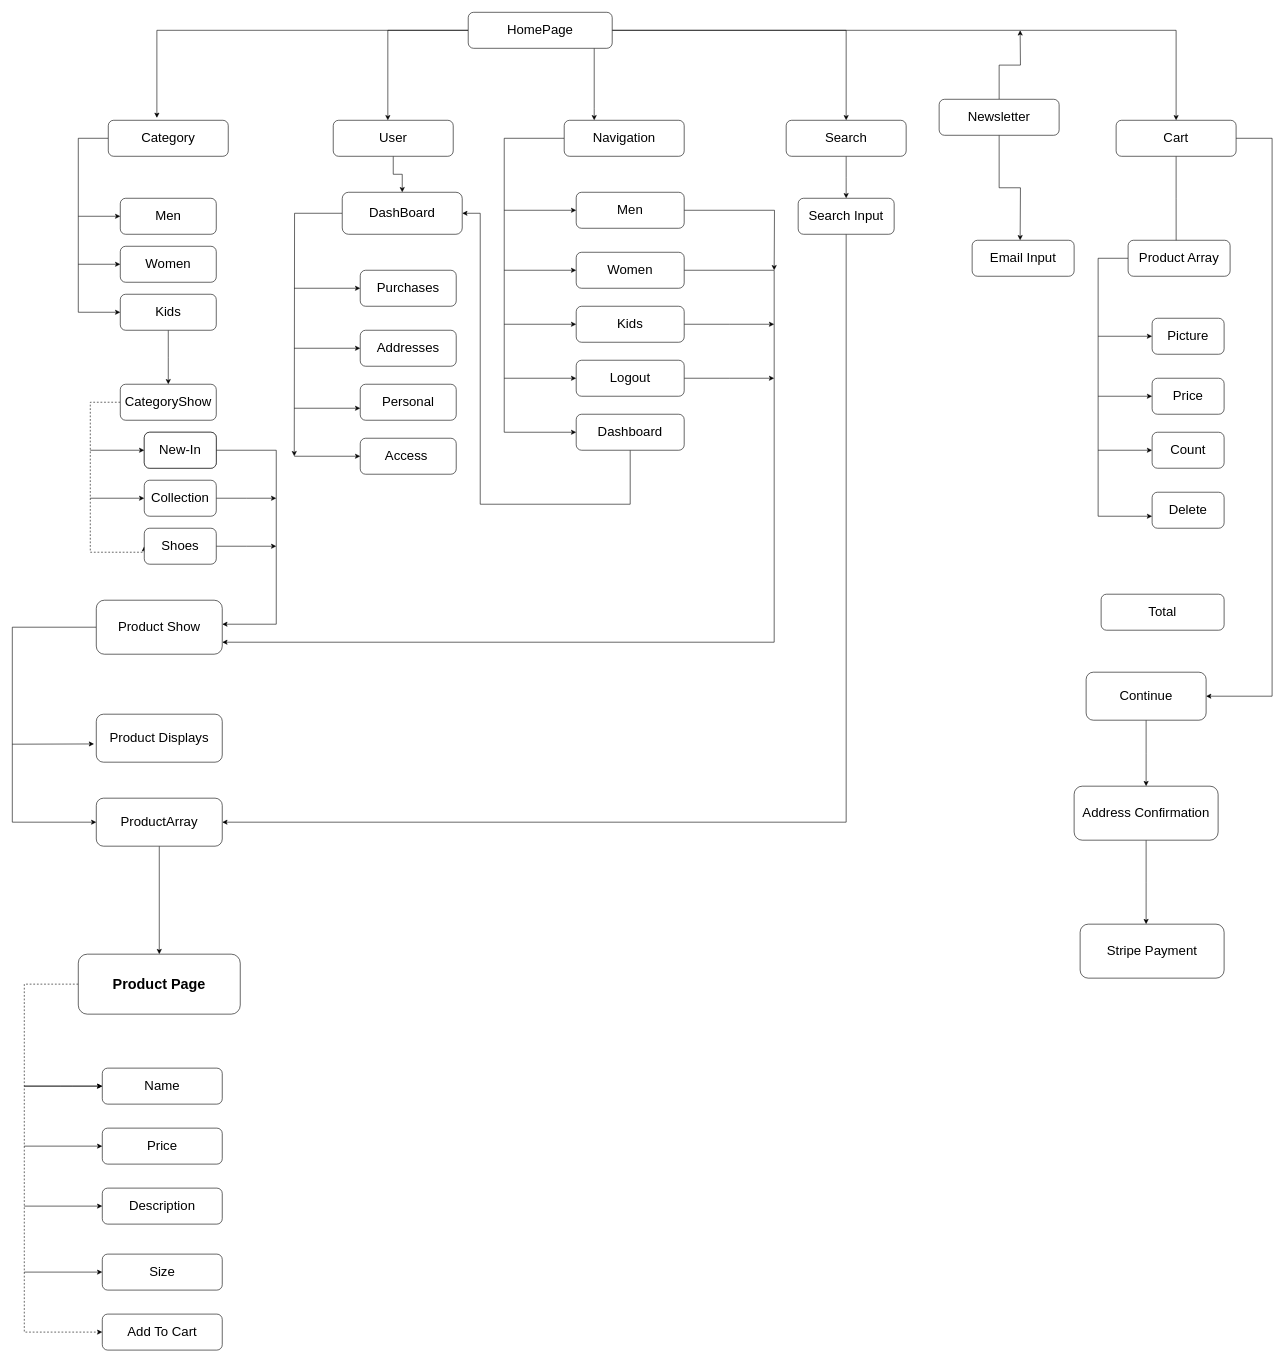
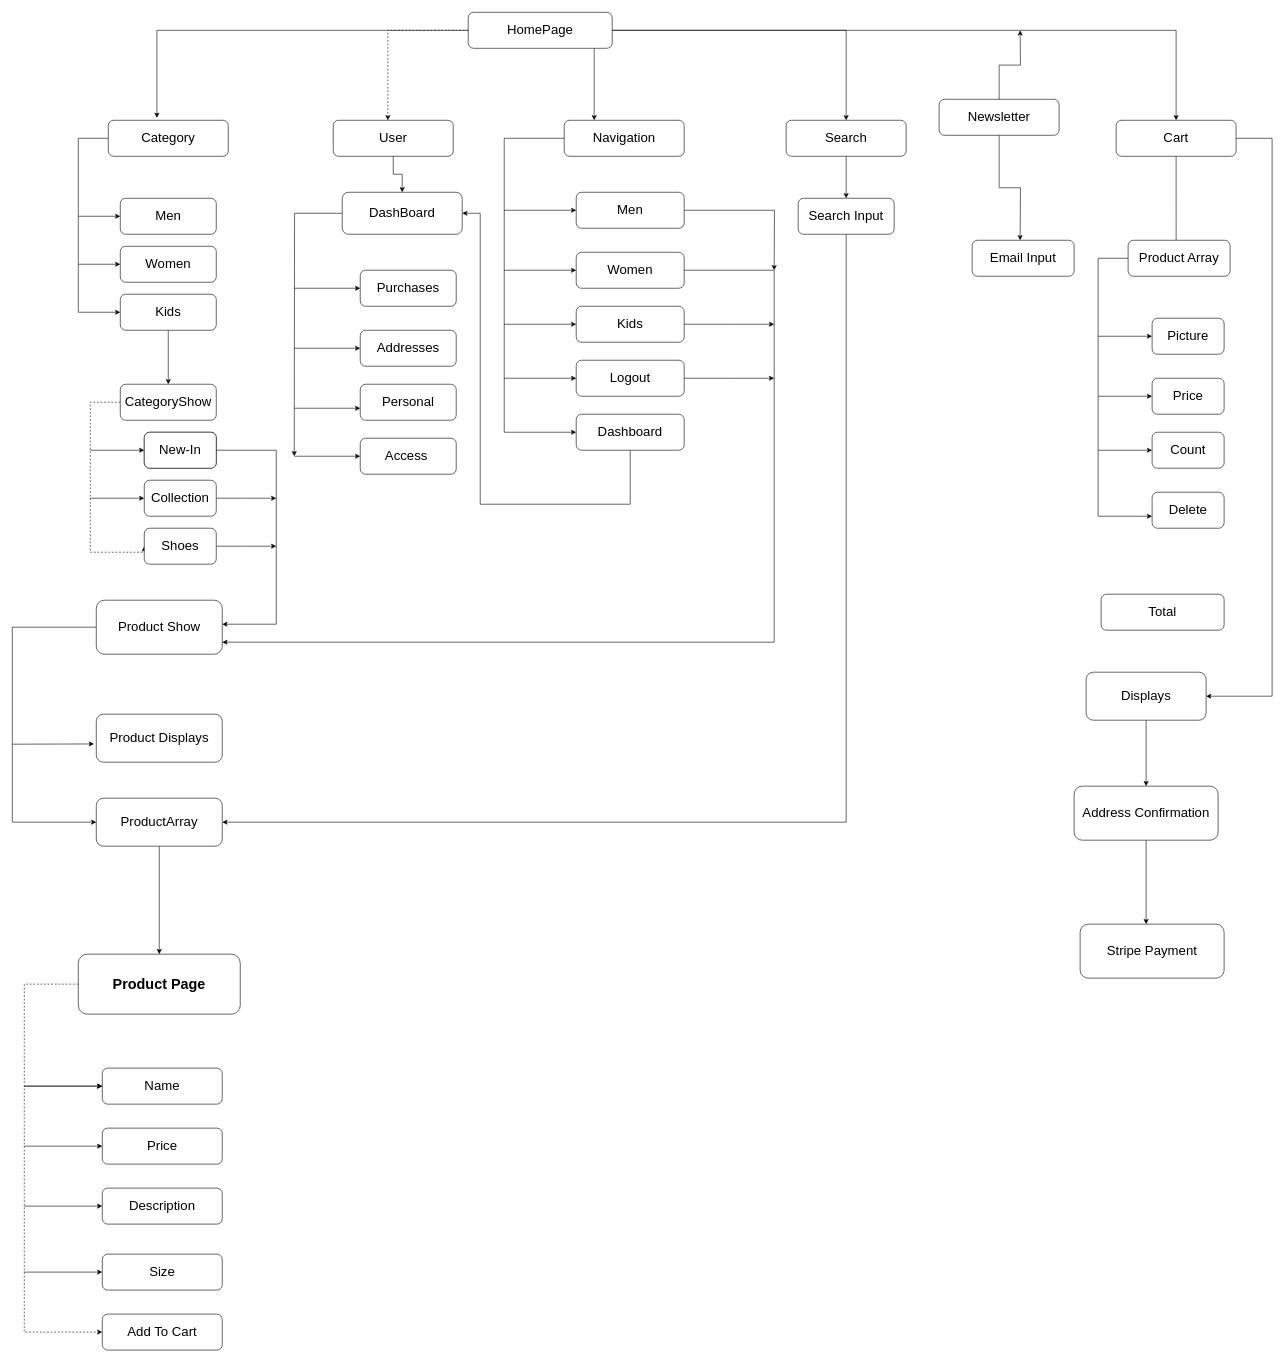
edge "HomePage" -> "User": style solid -> dashed
node "Continue": label "Continue" -> "Displays"
